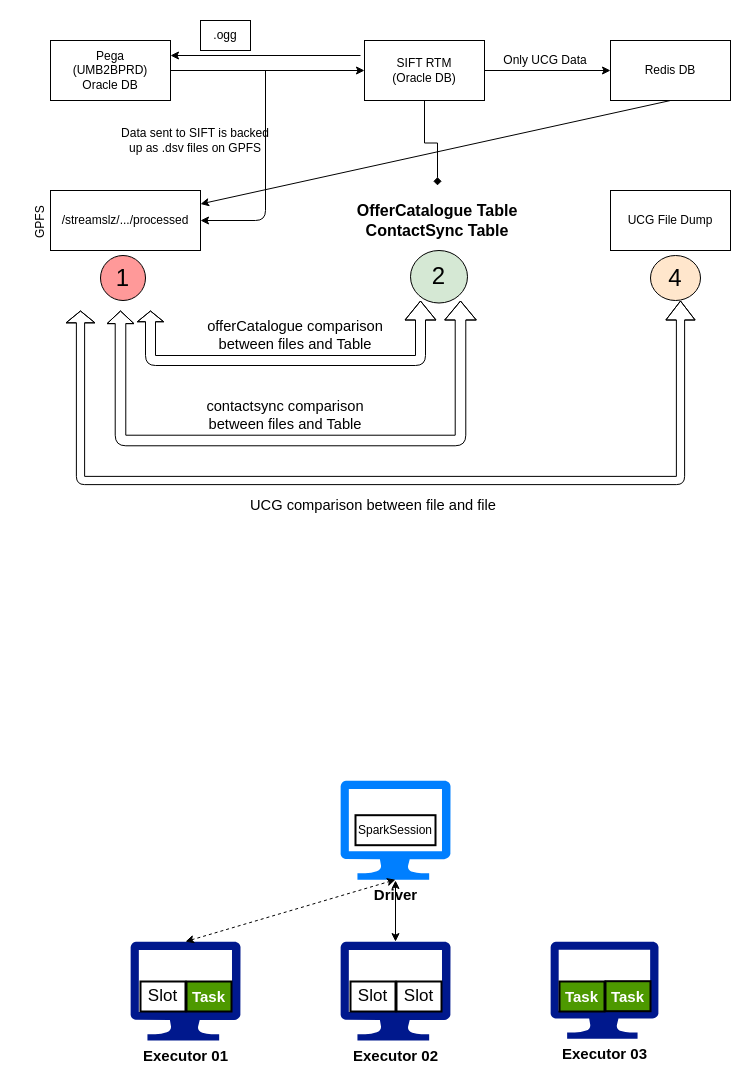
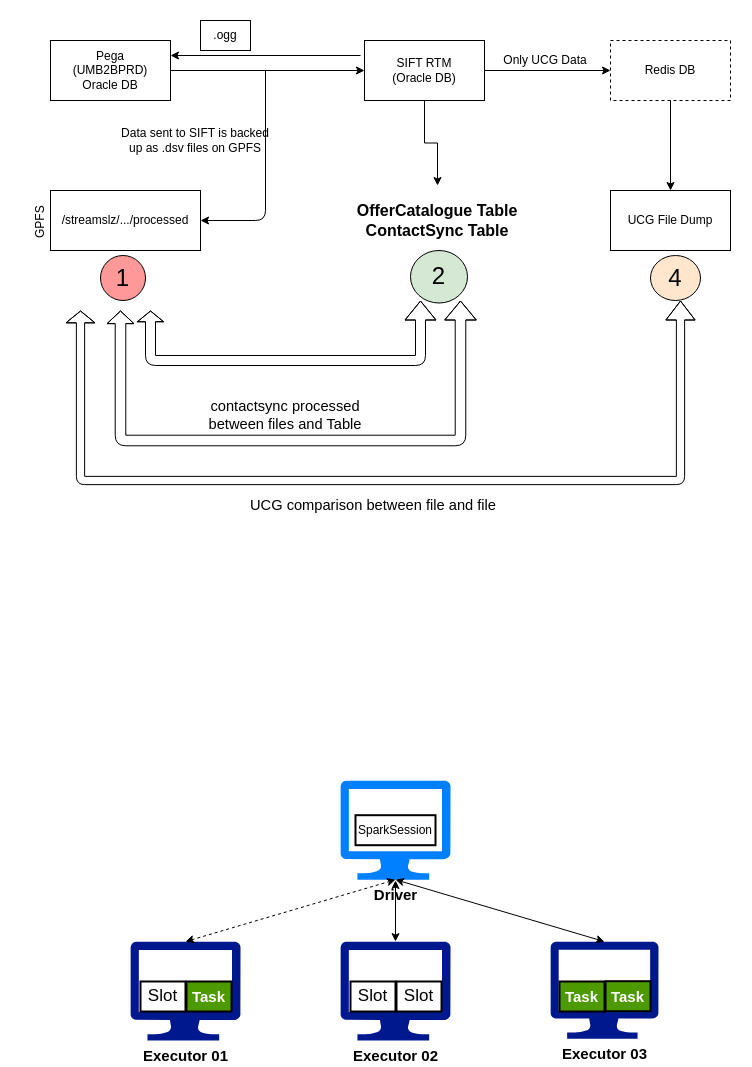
node "Redis DB": style solid -> dashed
edge "Redis DB" -> "/streamslz/.../processed": now "Redis DB" -> "UCG File Dump"
edge "SIFT RTM (Oracle DB)" -> "OfferCatalogue Table ContactSync Table": arrowhead diamond -> classic
node "offerCatalogue comparison between files and Table": removed
node "contactsync comparison between files and Table": label "contactsync comparison between files and Table" -> "contactsync processed between files and Table"
edge "Driver" -- "Executor 03": added
